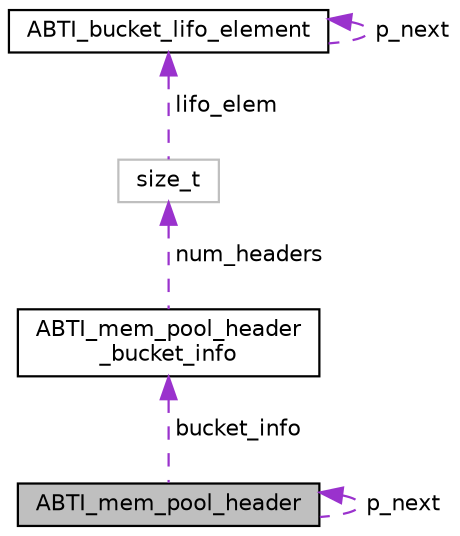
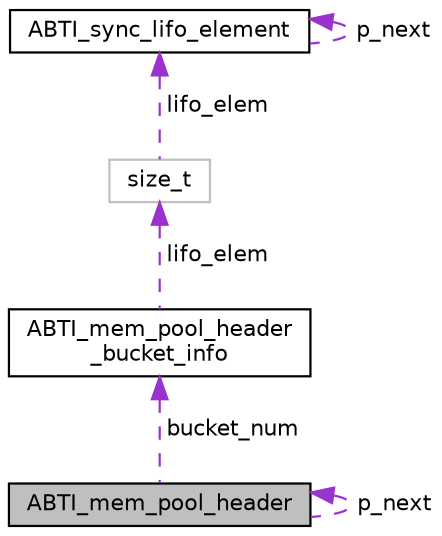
node "ABTI_bucket_lifo_element": label "ABTI_bucket_lifo_element" -> "ABTI_sync_lifo_element"
edge "ABTI_mem_pool_header _bucket_info" -> "size_t": label " num_headers" -> " lifo_elem"
edge "ABTI_mem_pool_header" -> "ABTI_mem_pool_header _bucket_info": label " bucket_info" -> " bucket_num"
